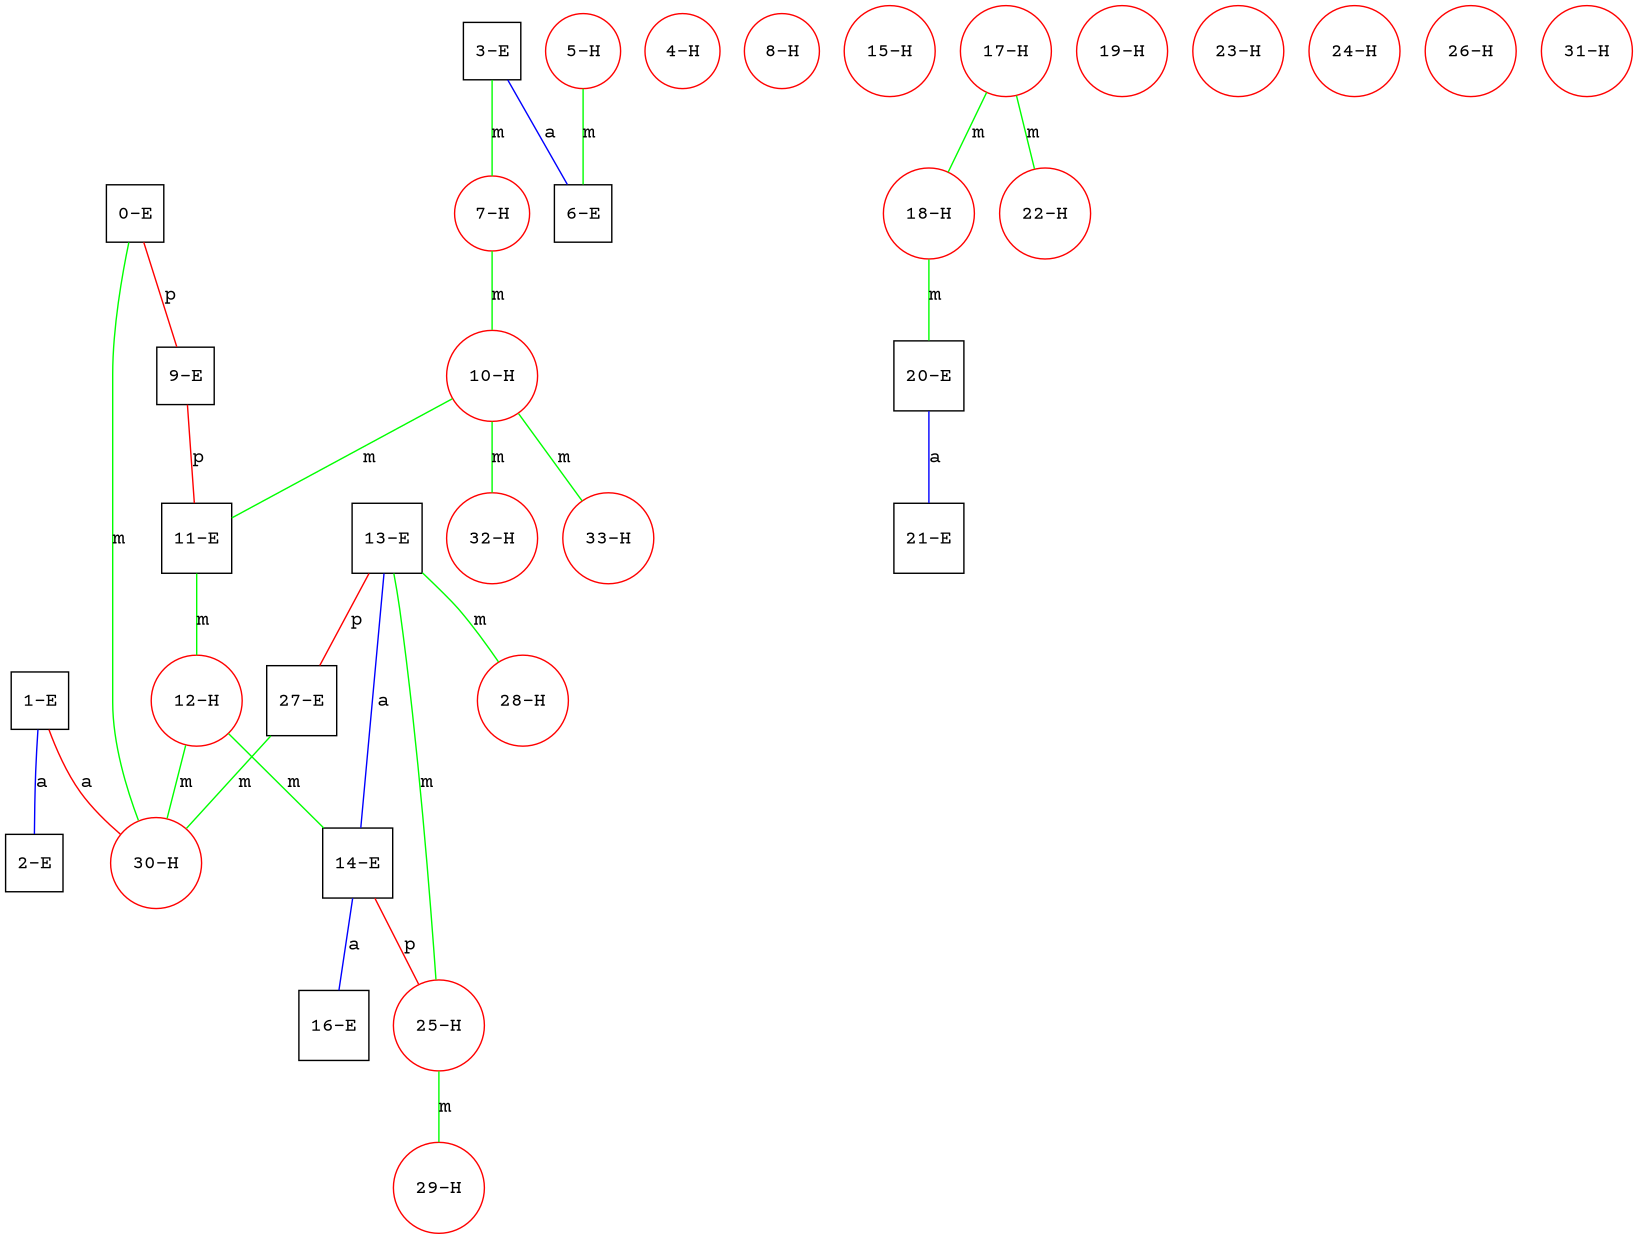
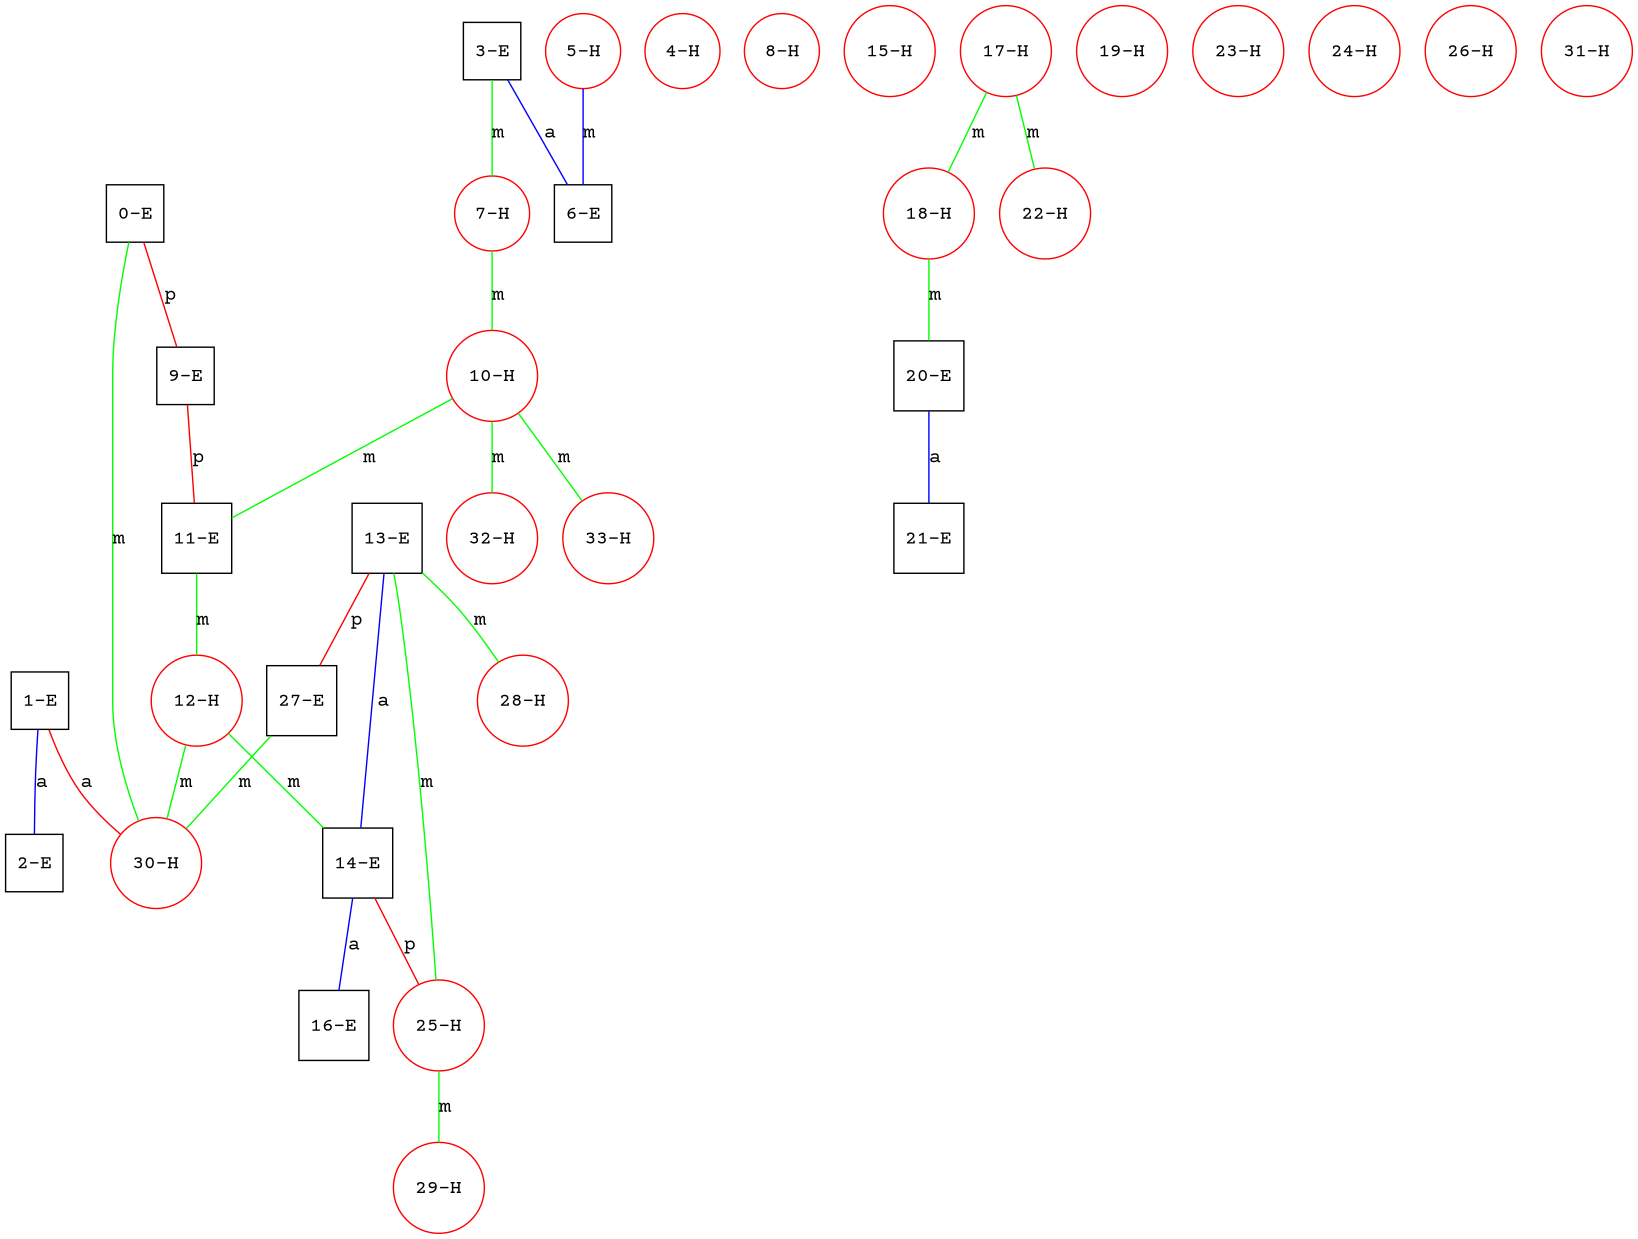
edge "5-H" -- "6-E": color green -> blue
